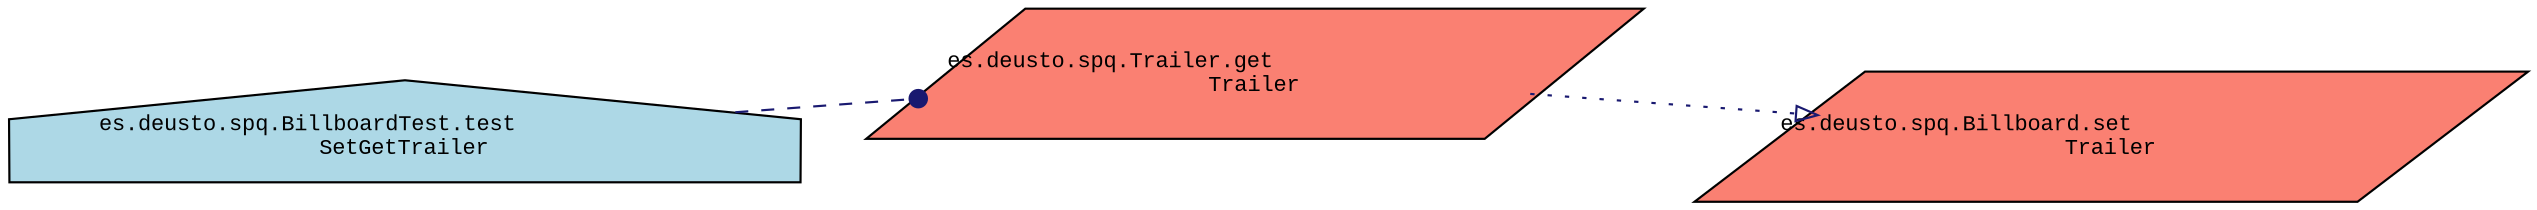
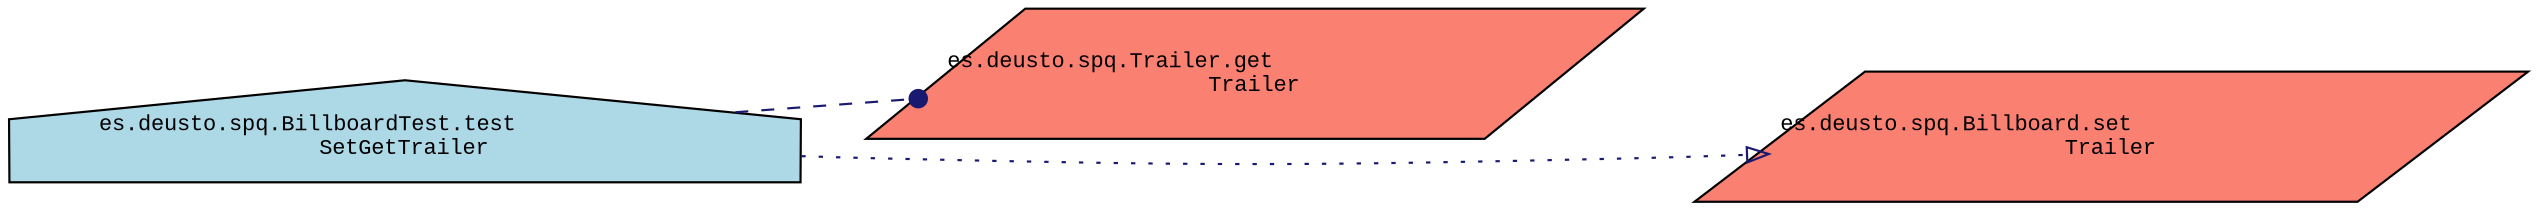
edge "es.deusto.spq.Trailer.get Trailer" -> "es.deusto.spq.Billboard.set Trailer": now "es.deusto.spq.BillboardTest.test SetGetTrailer" -> "es.deusto.spq.Billboard.set Trailer"
